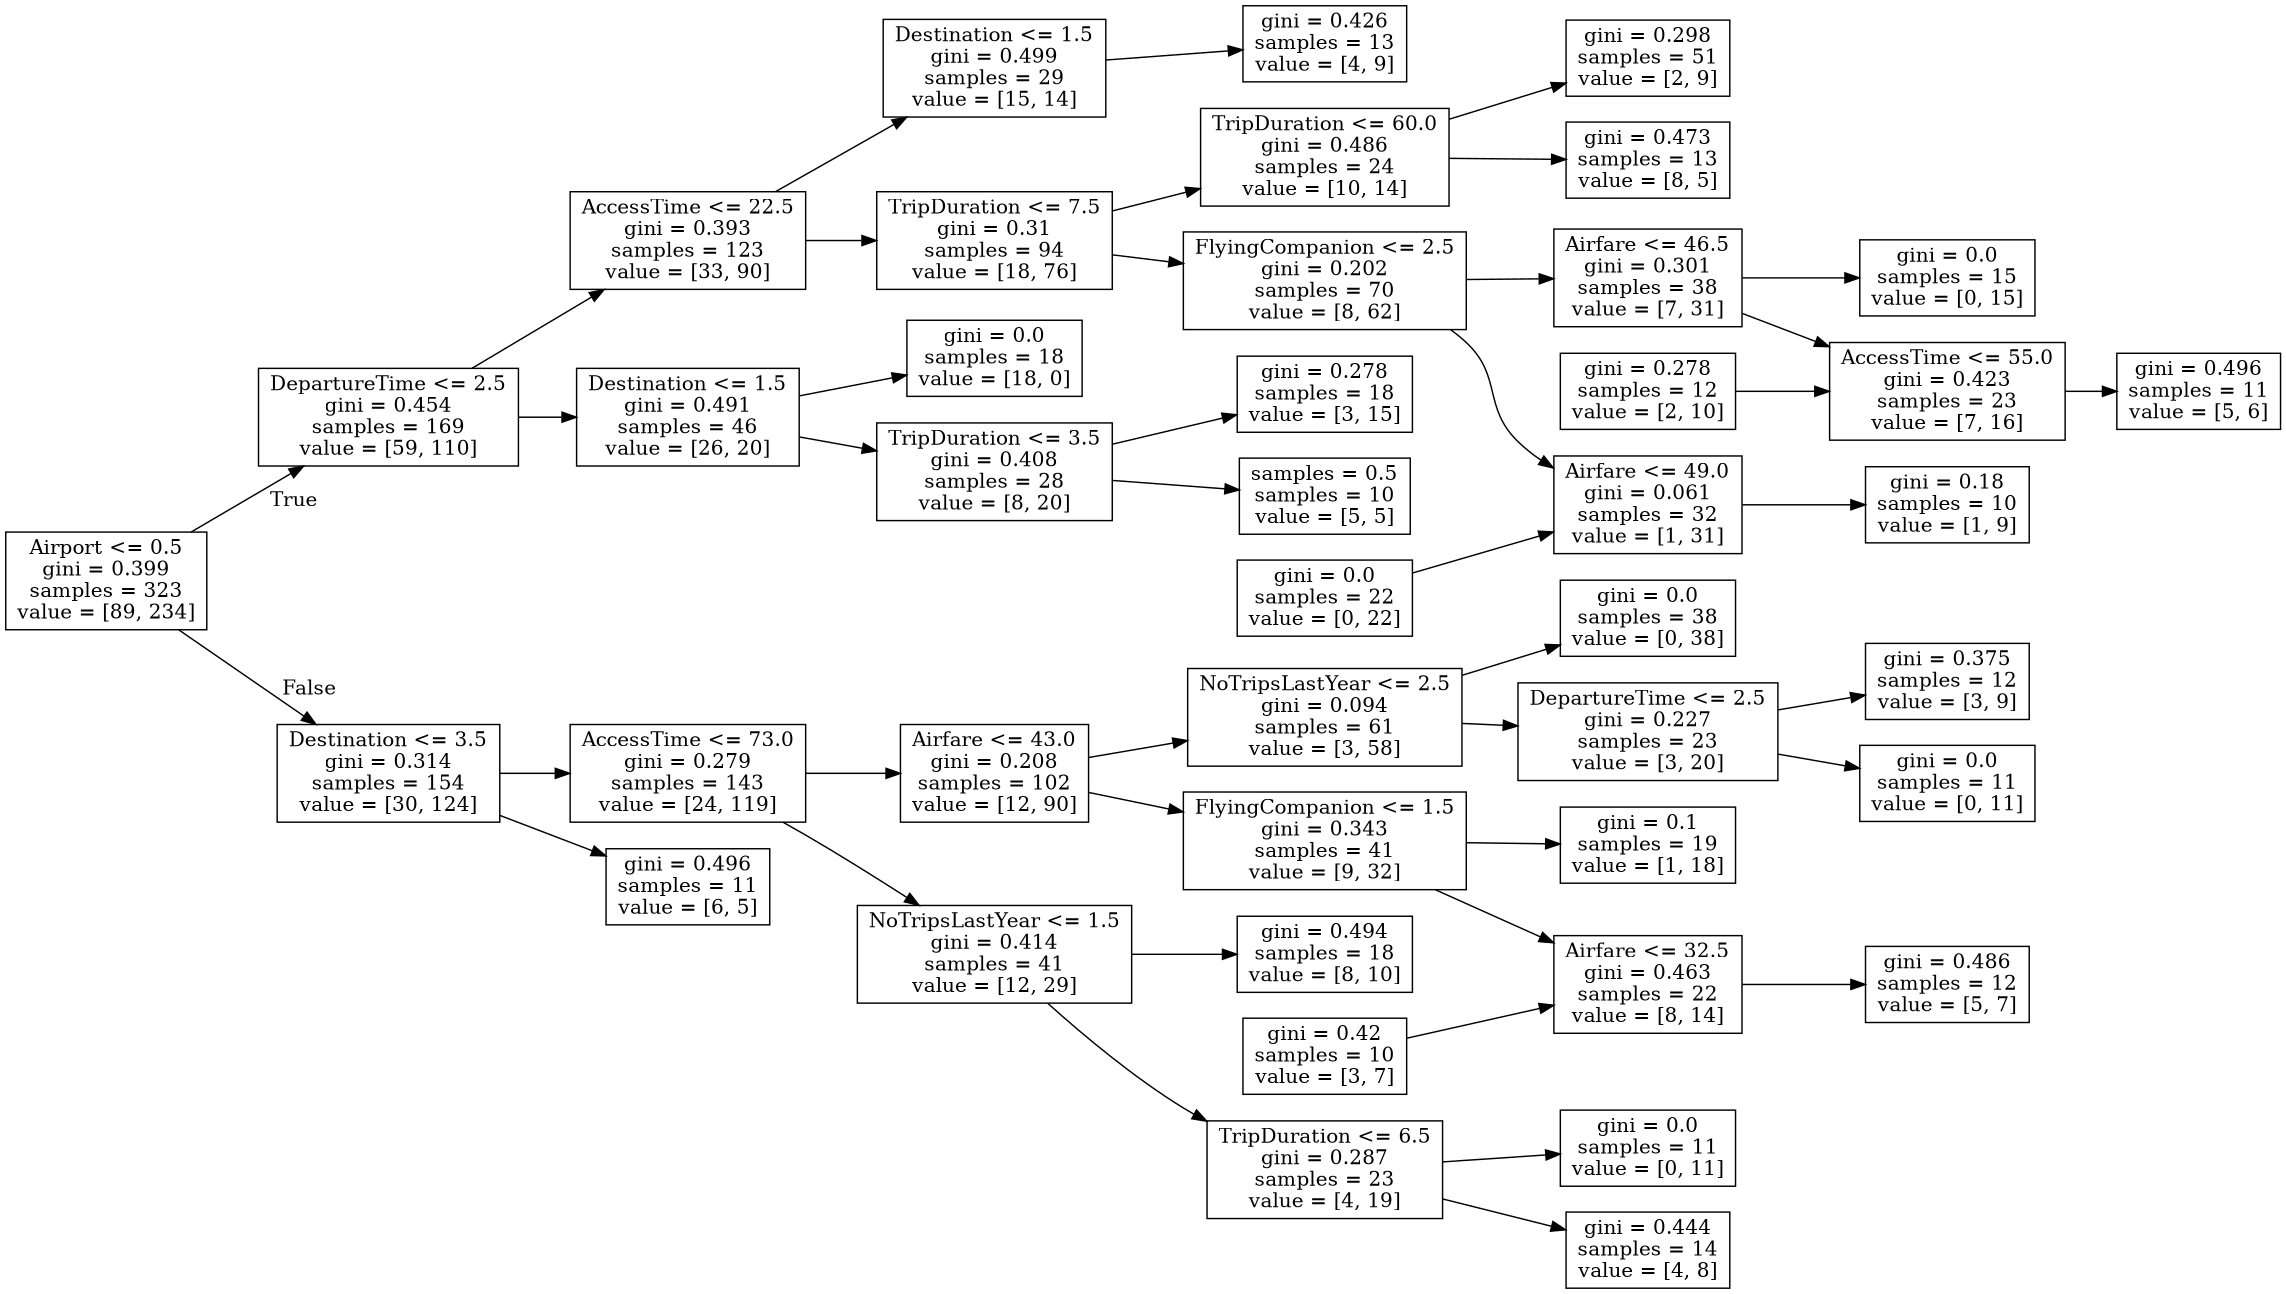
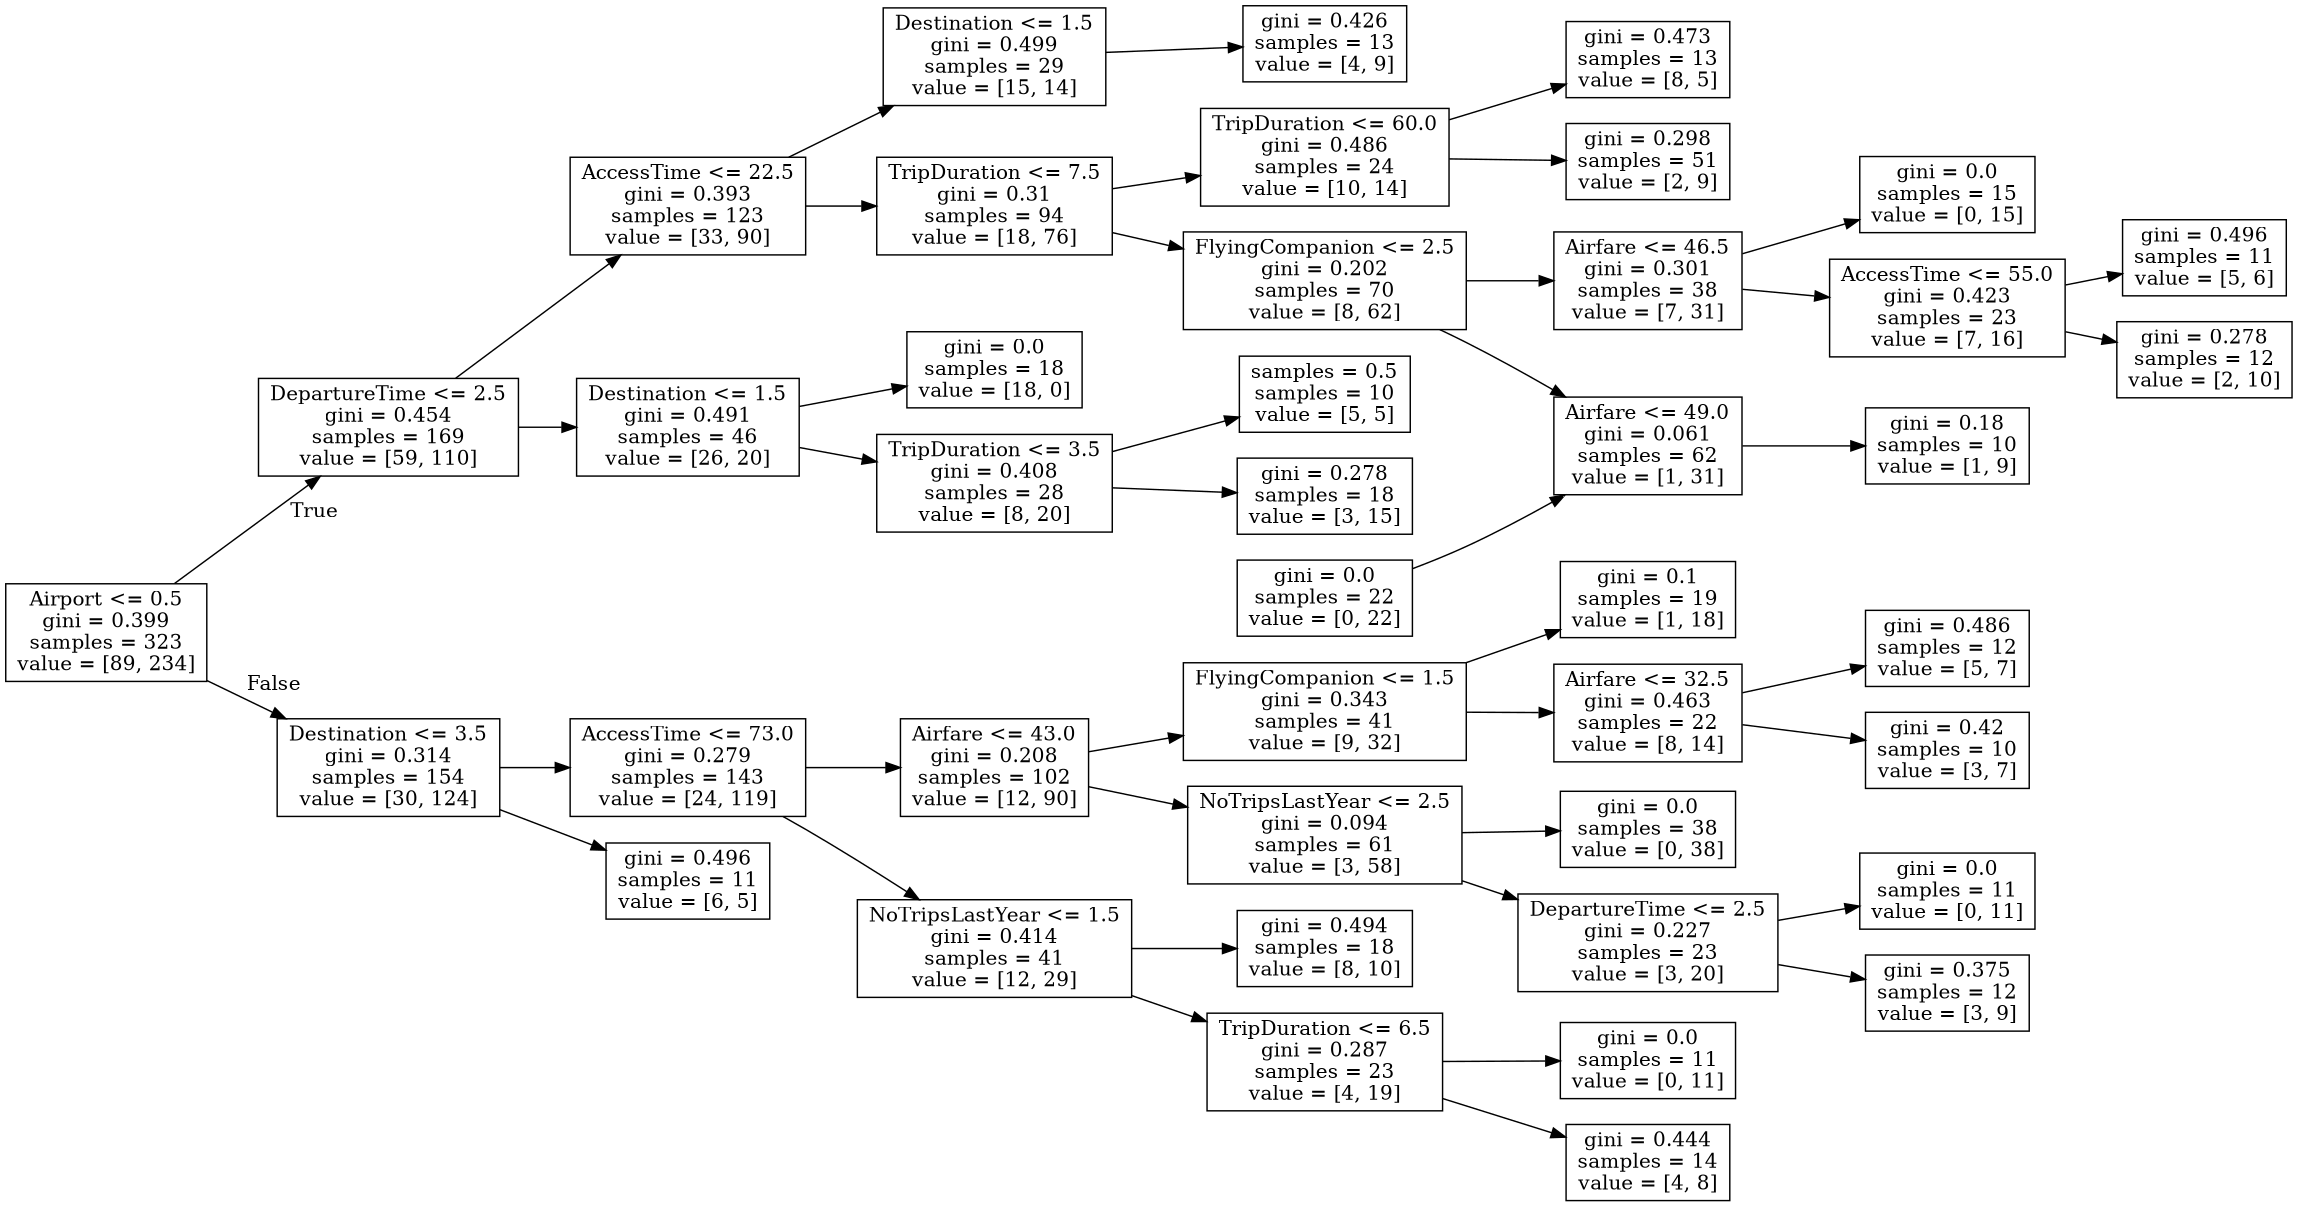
edge "gini = 0.278 samples = 12 value = [2, 10]" -> "AccessTime <= 55.0 gini = 0.423 samples = 23 value = [7, 16]": reversed
node "Airfare <= 49.0 gini = 0.061 samples = 32 value = [1, 31]": label "Airfare <= 49.0 gini = 0.061 samples = 32 value = [1, 31]" -> "Airfare <= 49.0 gini = 0.061 samples = 62 value = [1, 31]"
edge "gini = 0.42 samples = 10 value = [3, 7]" -> "Airfare <= 32.5 gini = 0.463 samples = 22 value = [8, 14]": reversed
